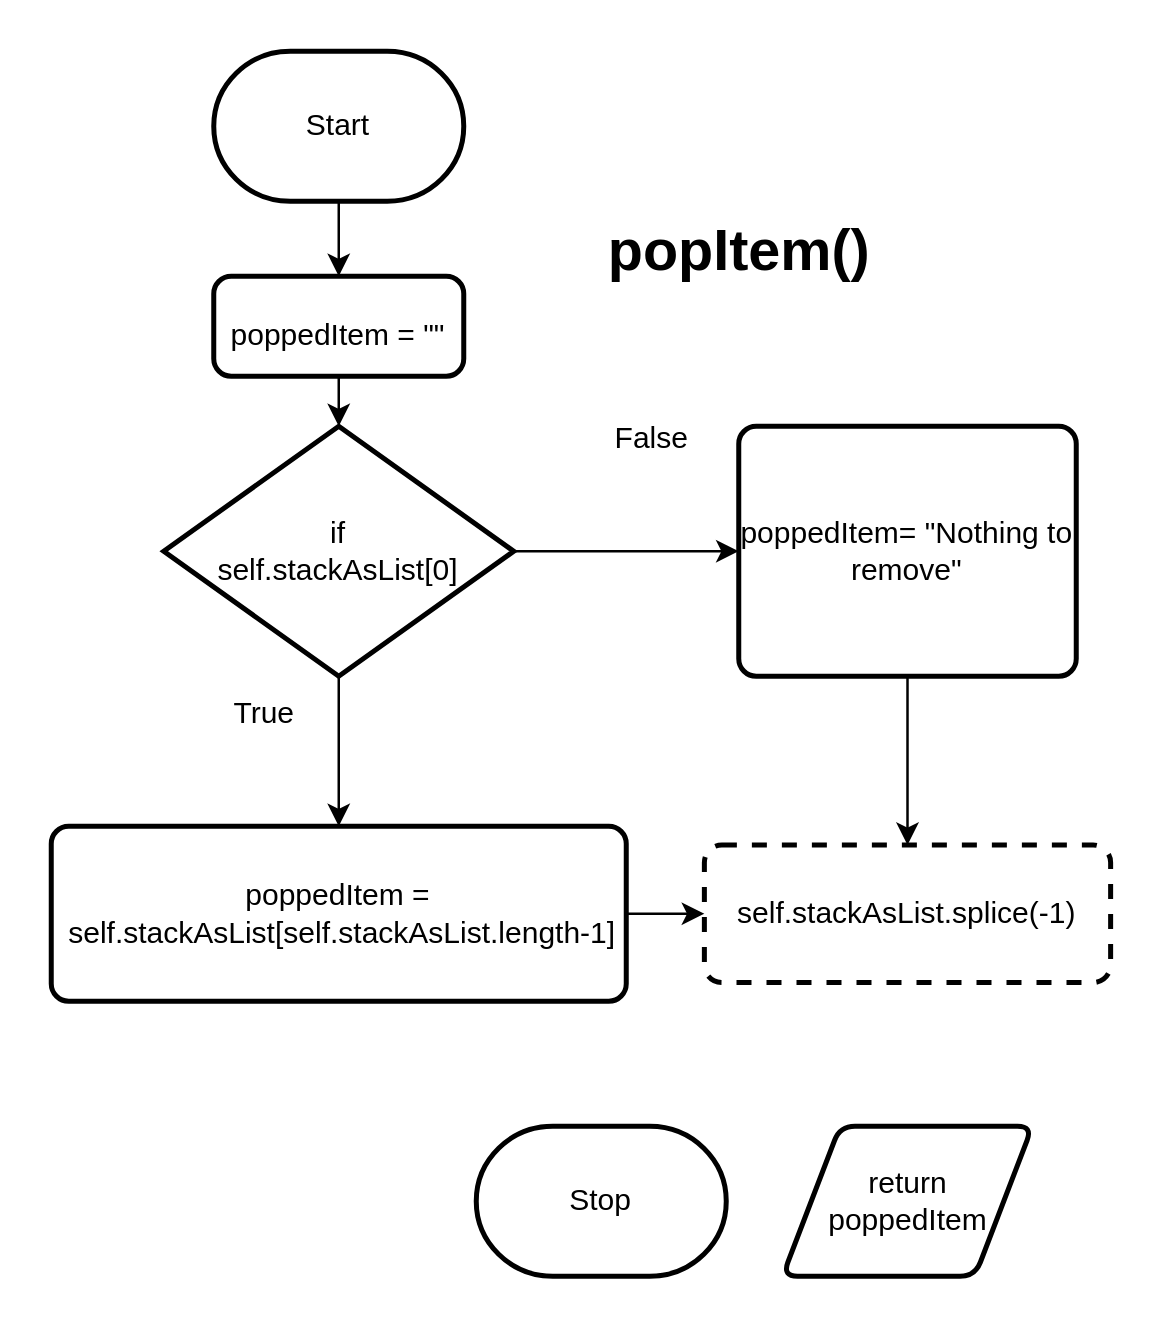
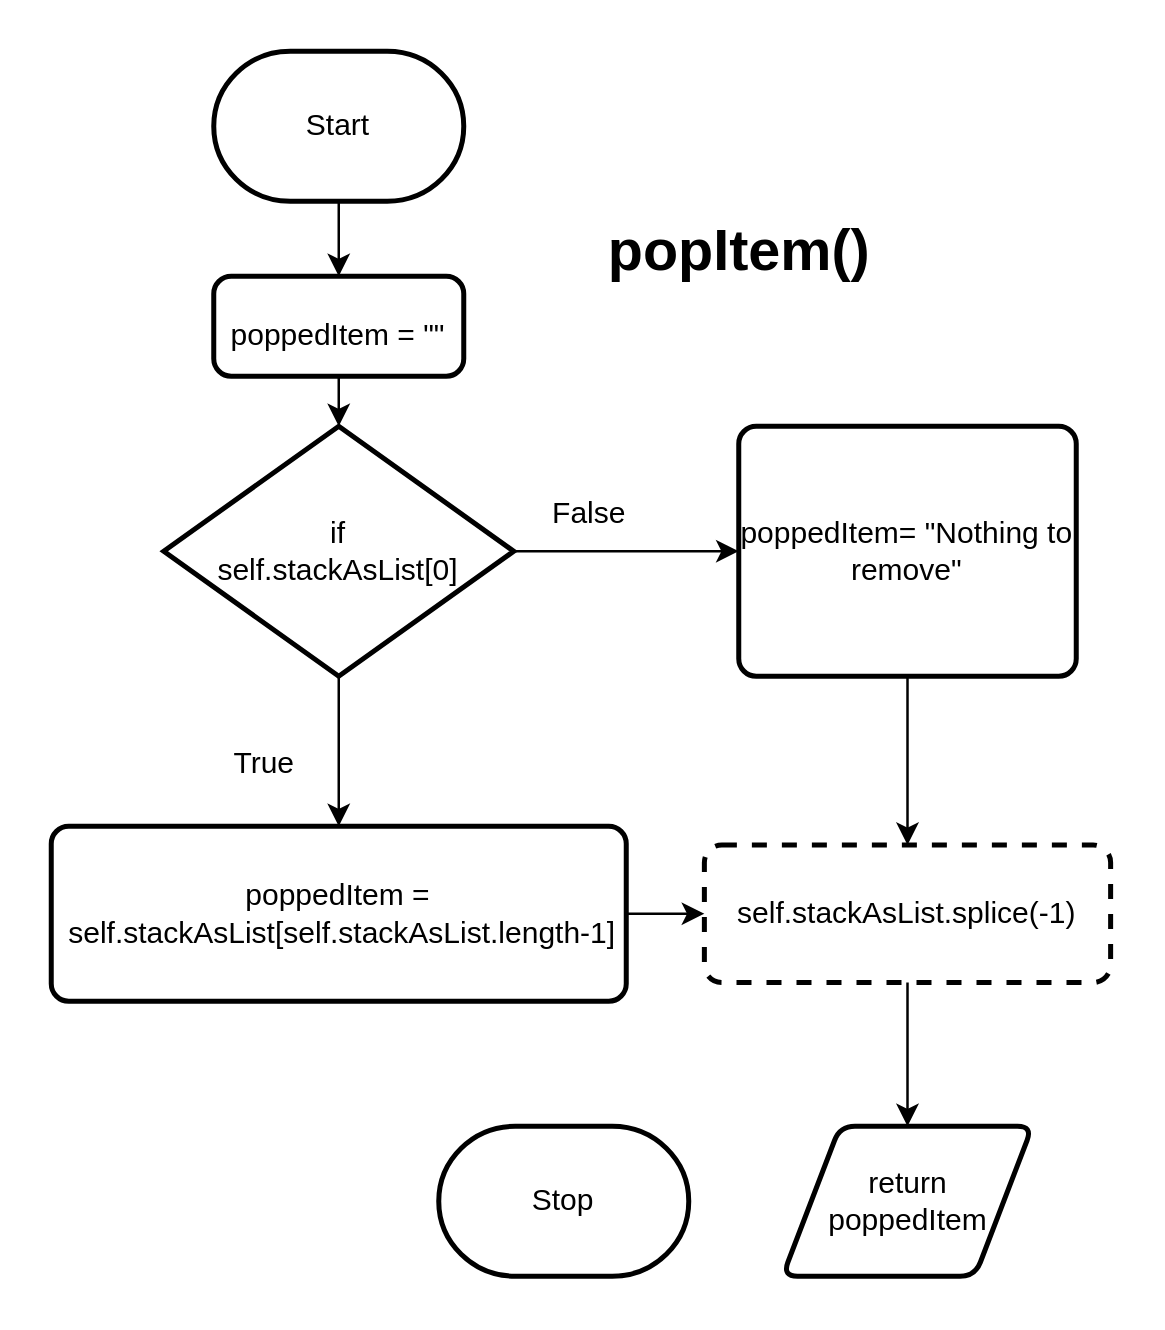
node "False": moved (651, 439) -> (589, 514)
node "True": moved (264, 714) -> (264, 764)
edge "self.stackAsList.splice(-1)" -> "return poppedItem": added
node "Stop": moved (601, 1201) -> (564, 1201)
